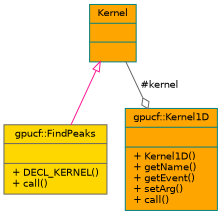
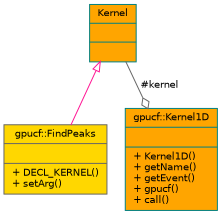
node "gpucf::FindPeaks": text "+ call()" -> "+ setArg()"
node "gpucf::Kernel1D": text "+ setArg()" -> "+ gpucf()"
